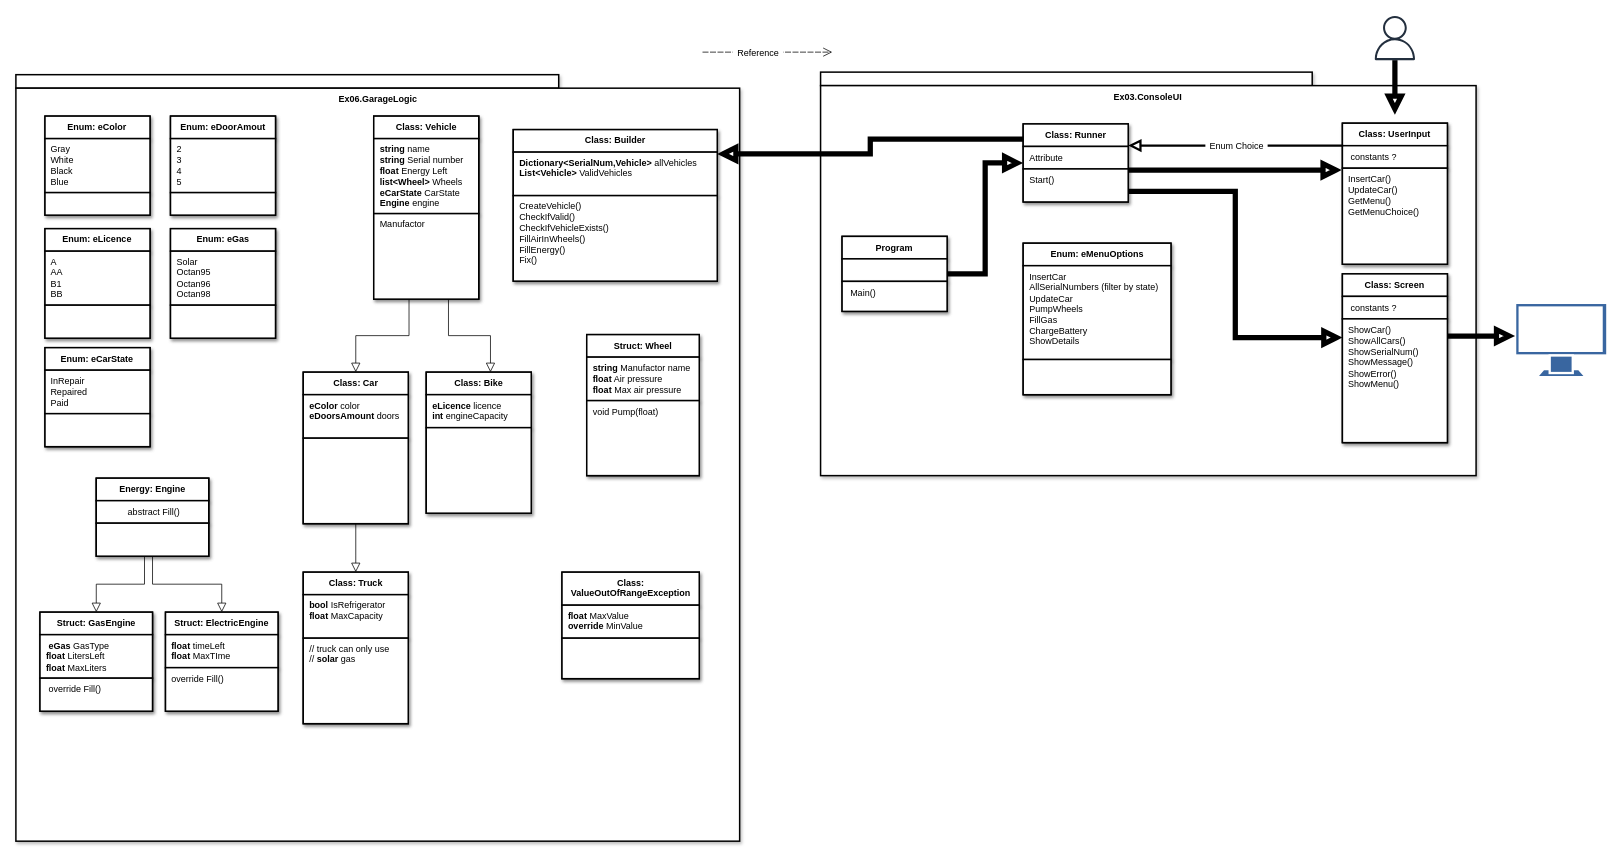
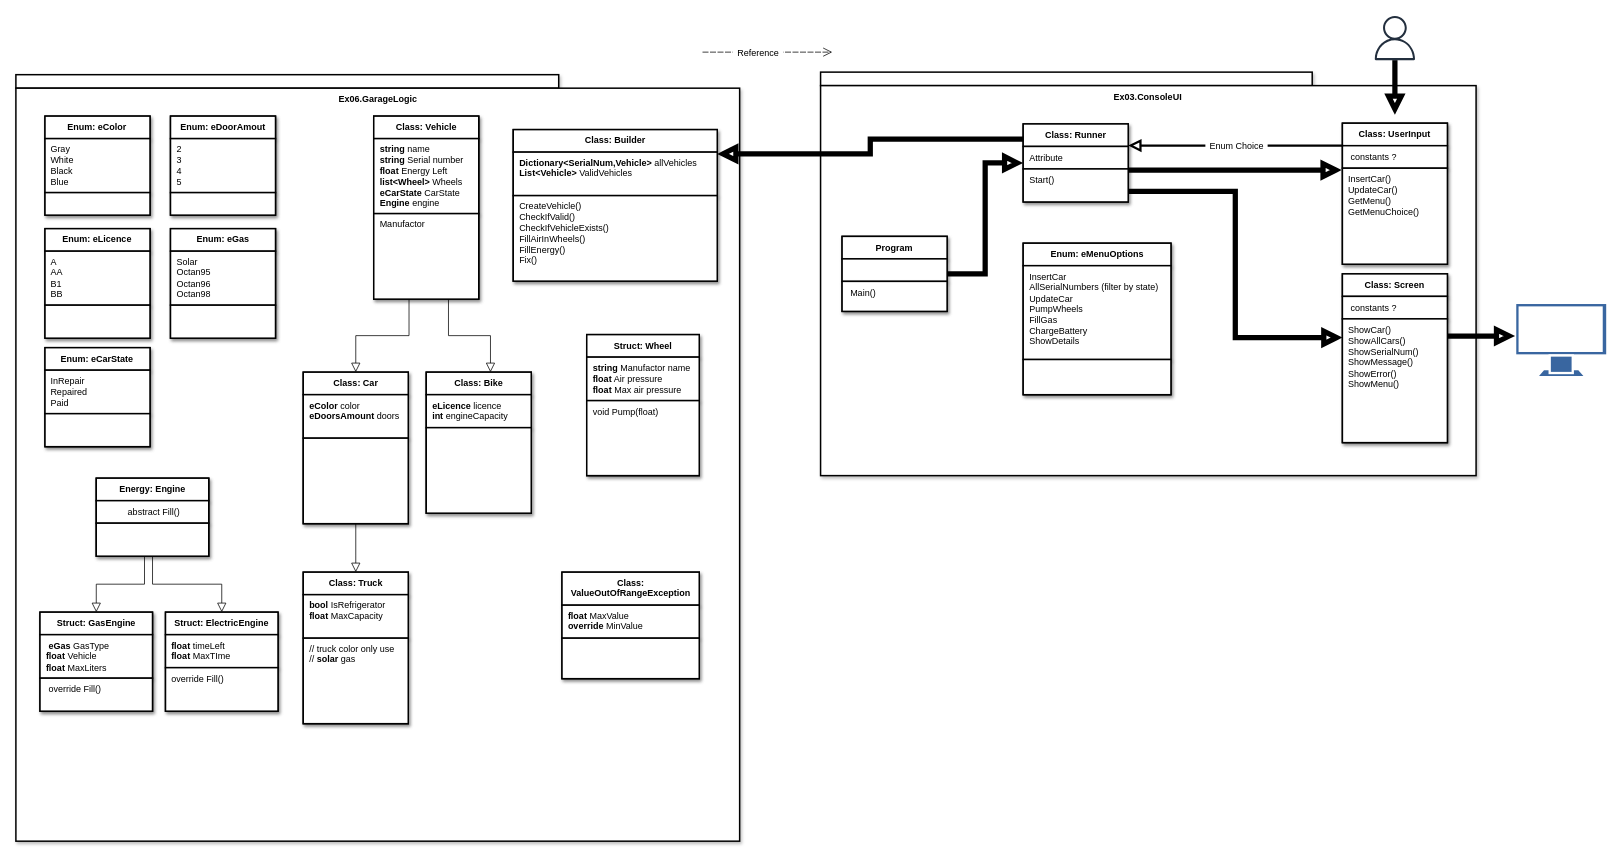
node "// truck can only use // solar gas": label "// truck can only use // solar gas" -> "// truck color only use // solar gas"
node "eGas GasType float LitersLeft float MaxLiters": label "eGas GasType float LitersLeft float MaxLiters" -> "eGas GasType float Vehicle float MaxLiters"
